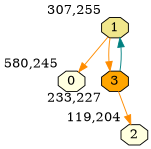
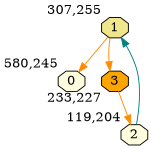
edge "3 233,227" -> "1 307,255": now "2 119,204" -> "1 307,255"
